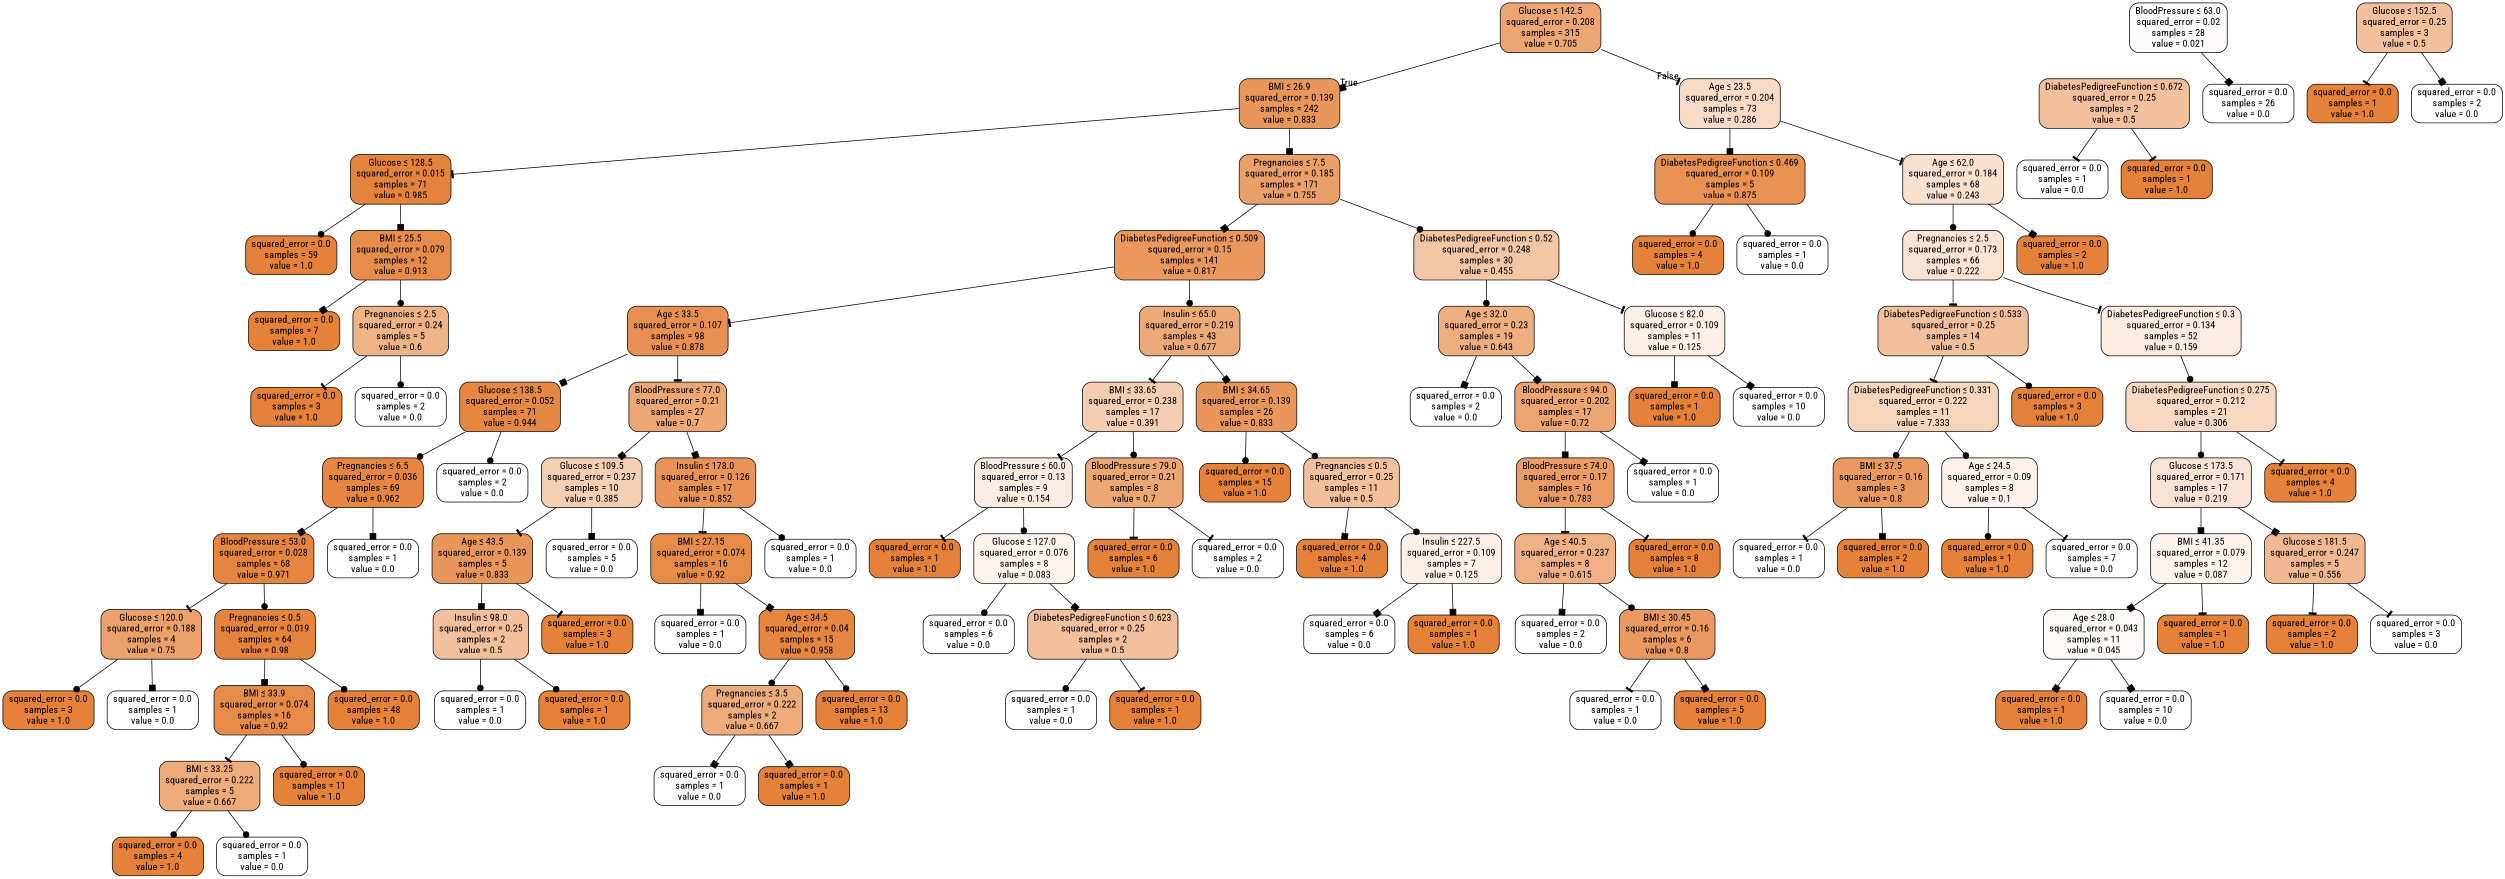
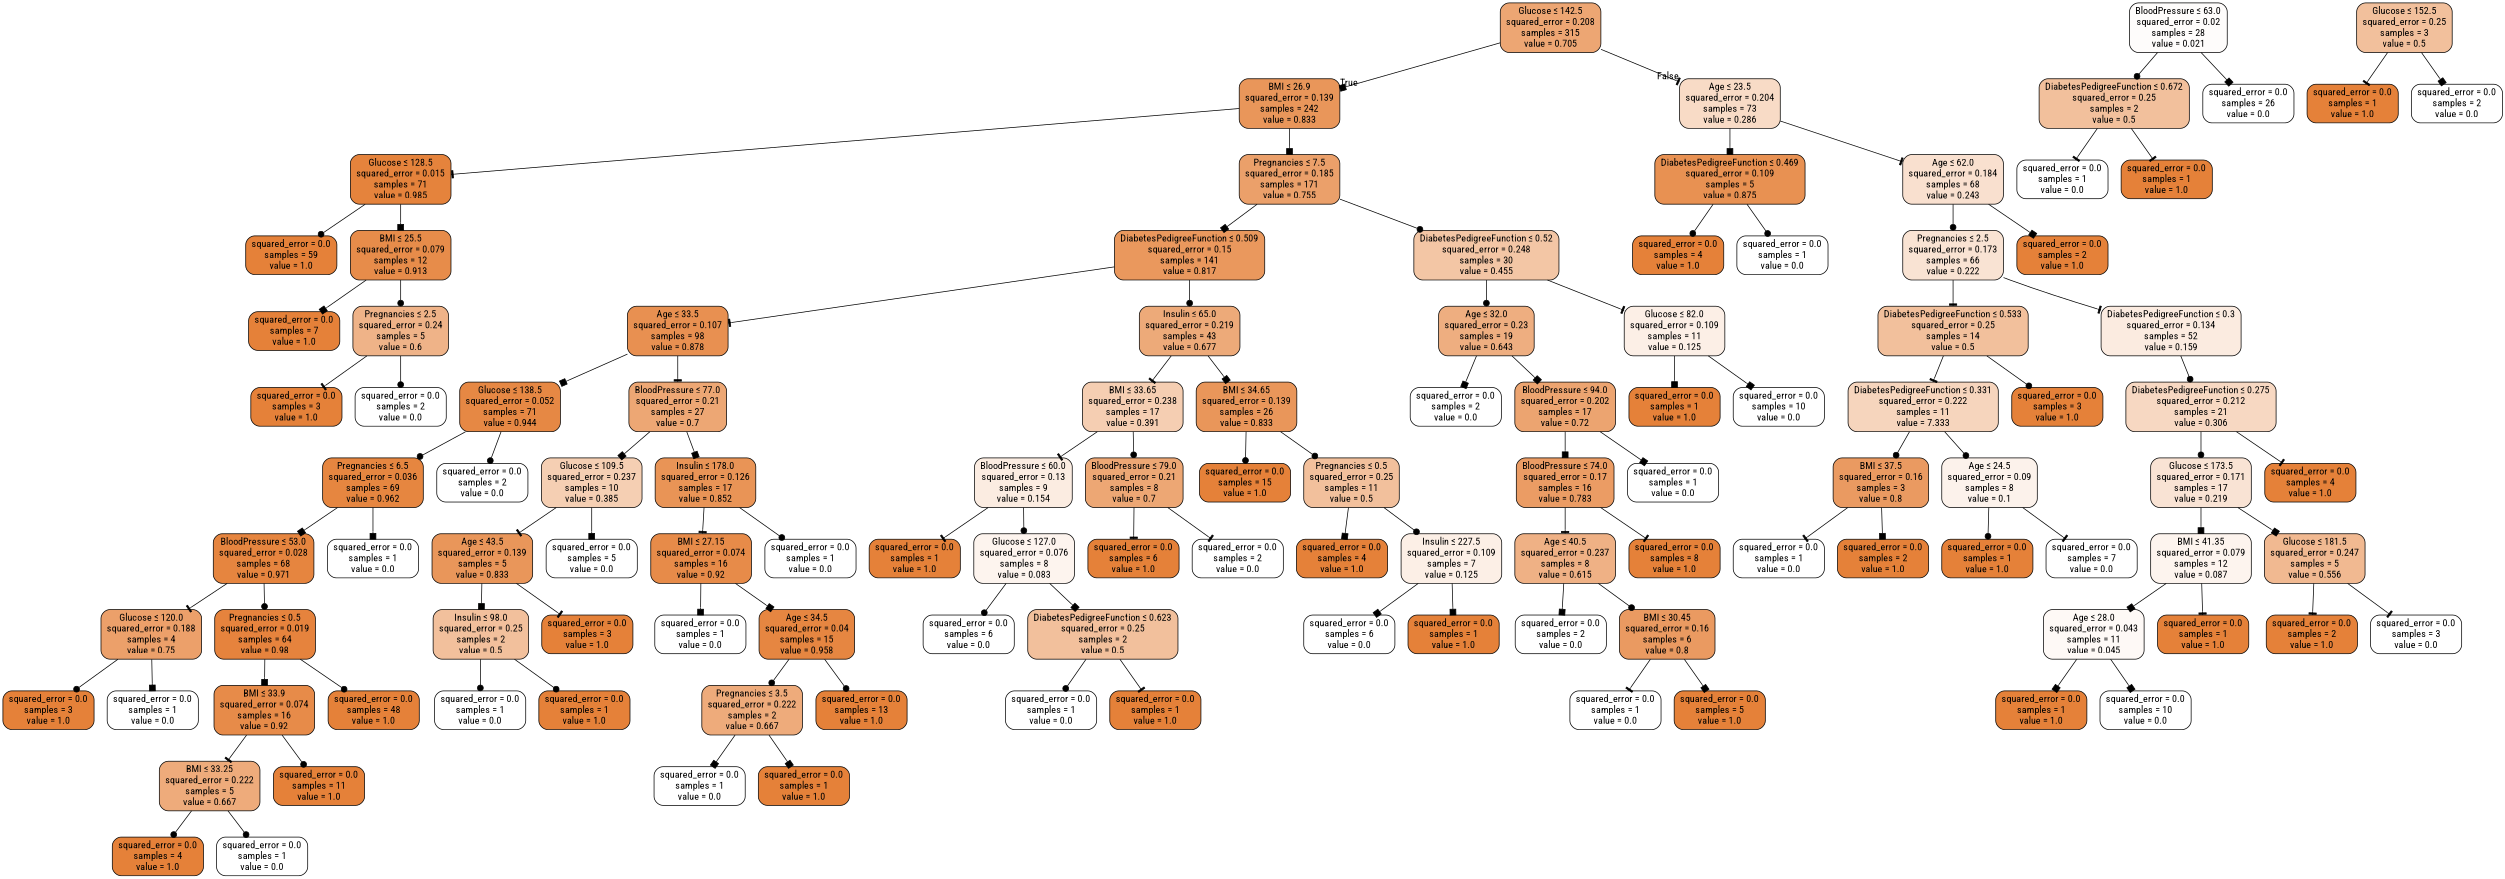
edge "BloodPressure ≤ 63.0" -> "DiabetesPedigreeFunction ≤ 0.672": added
